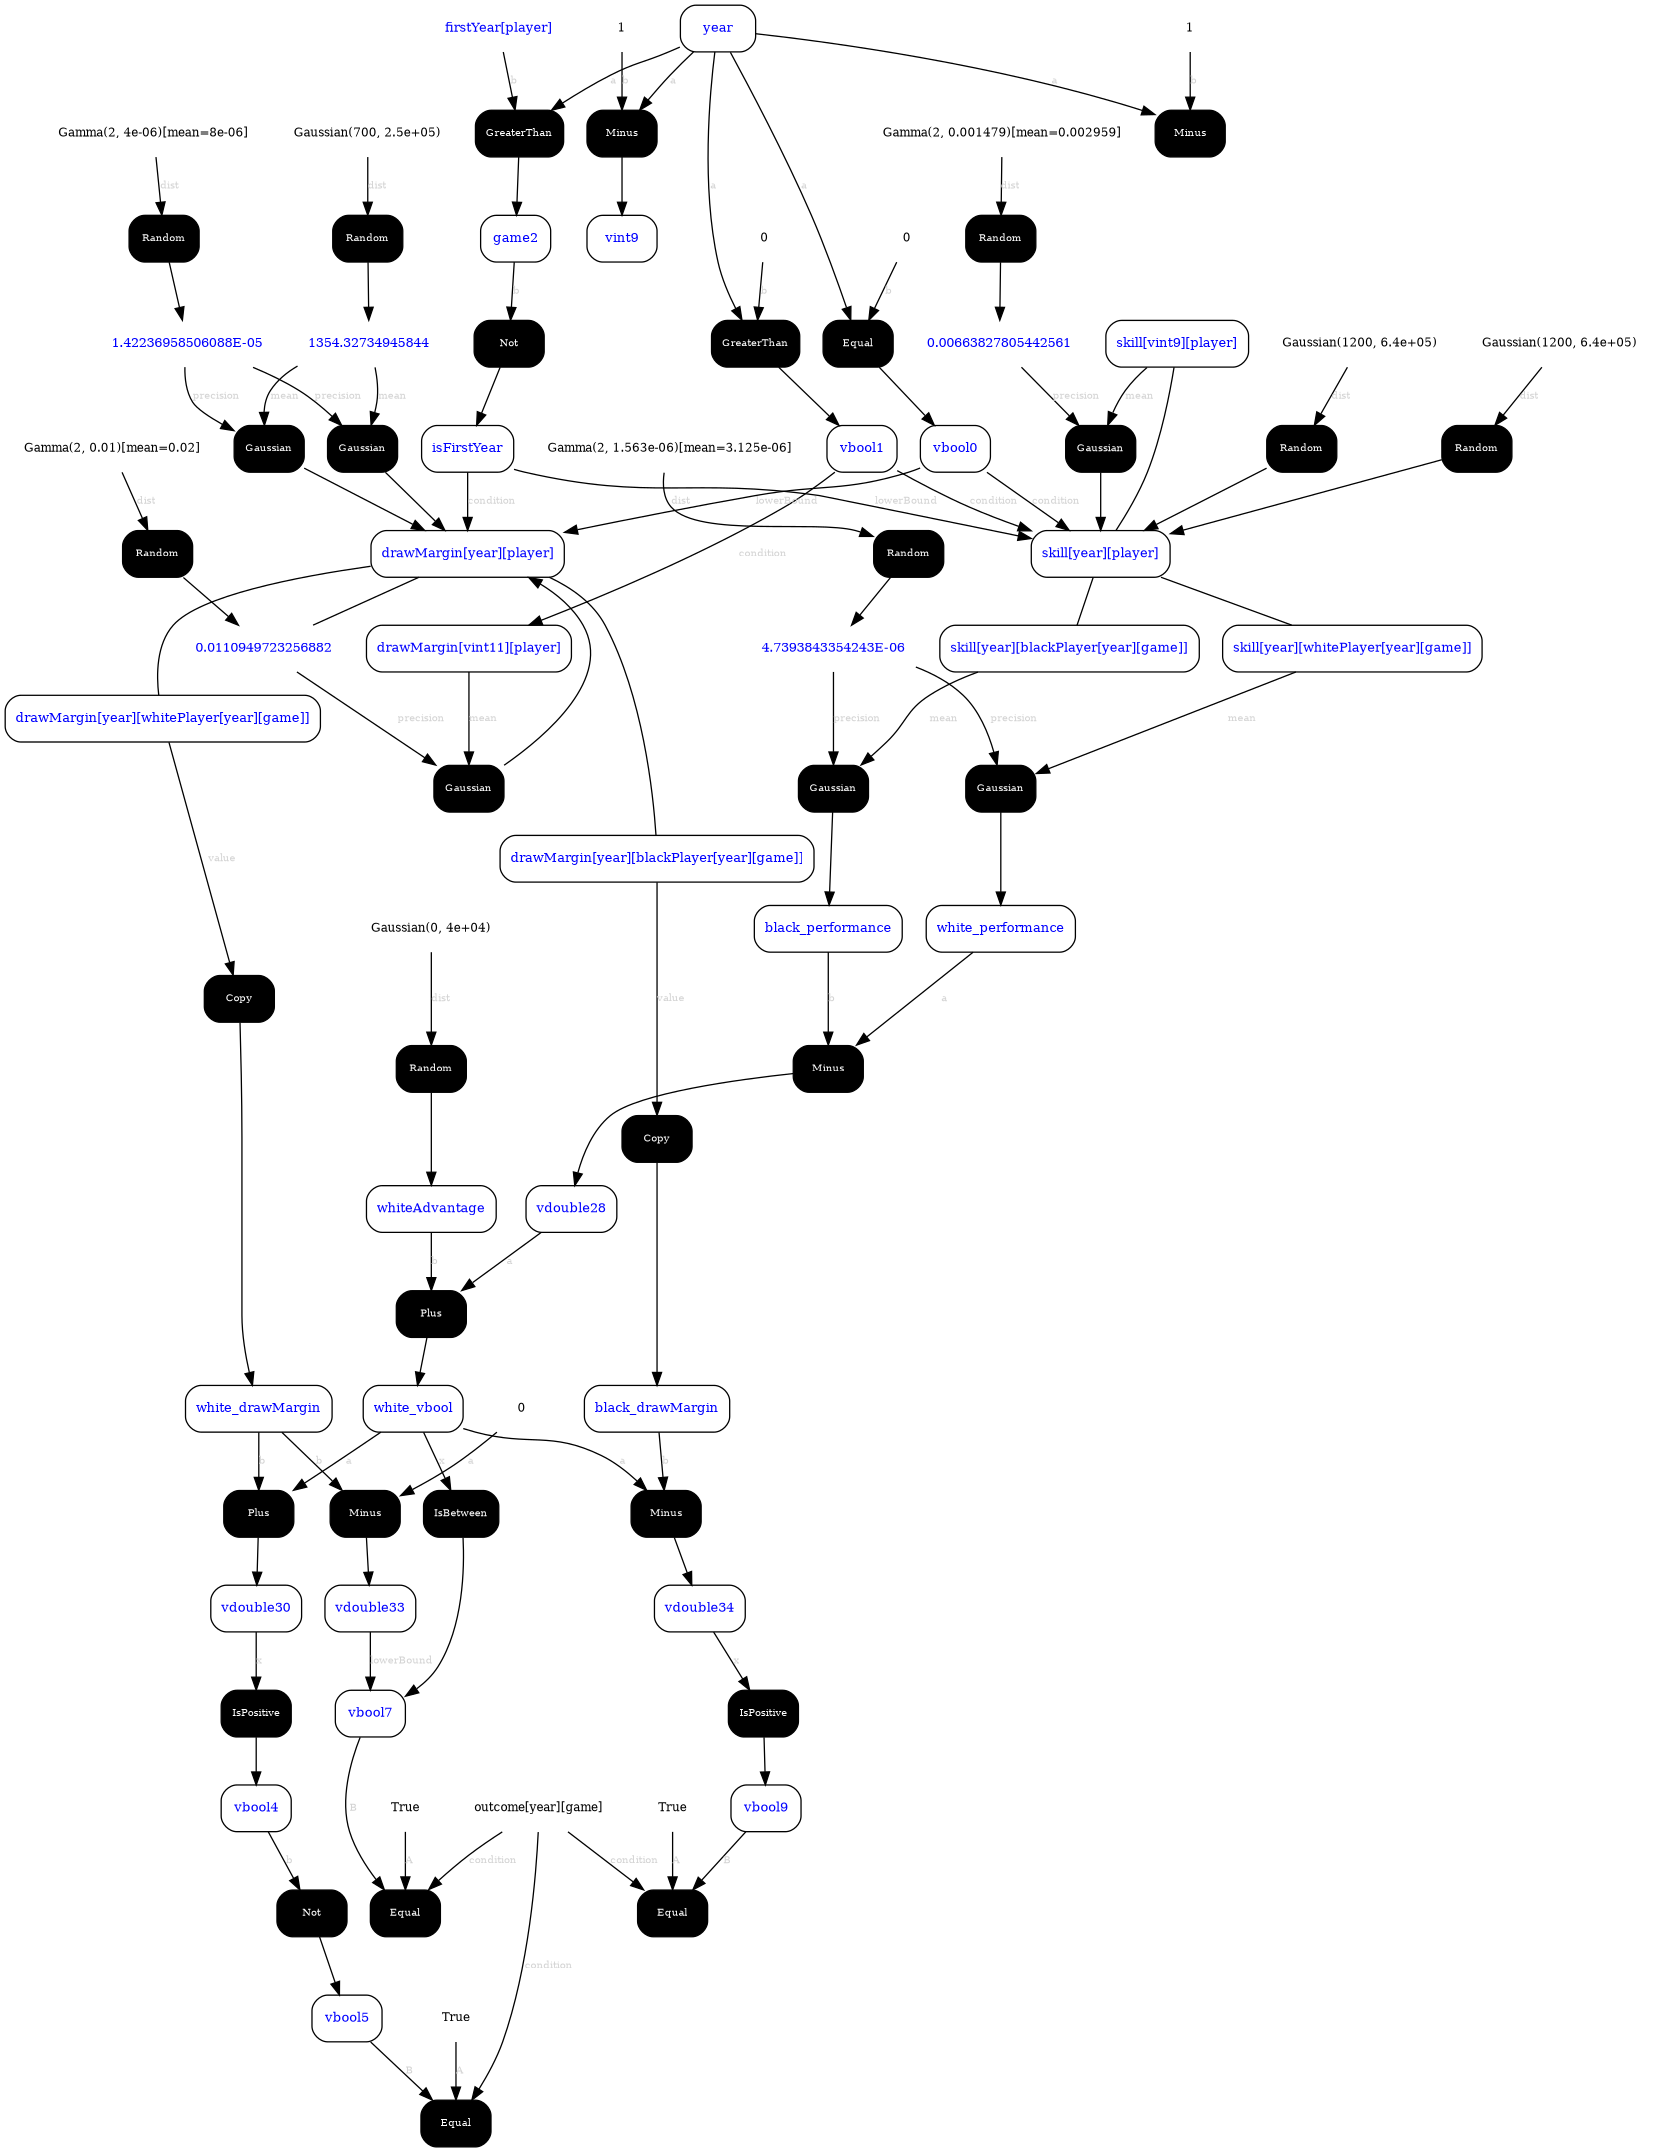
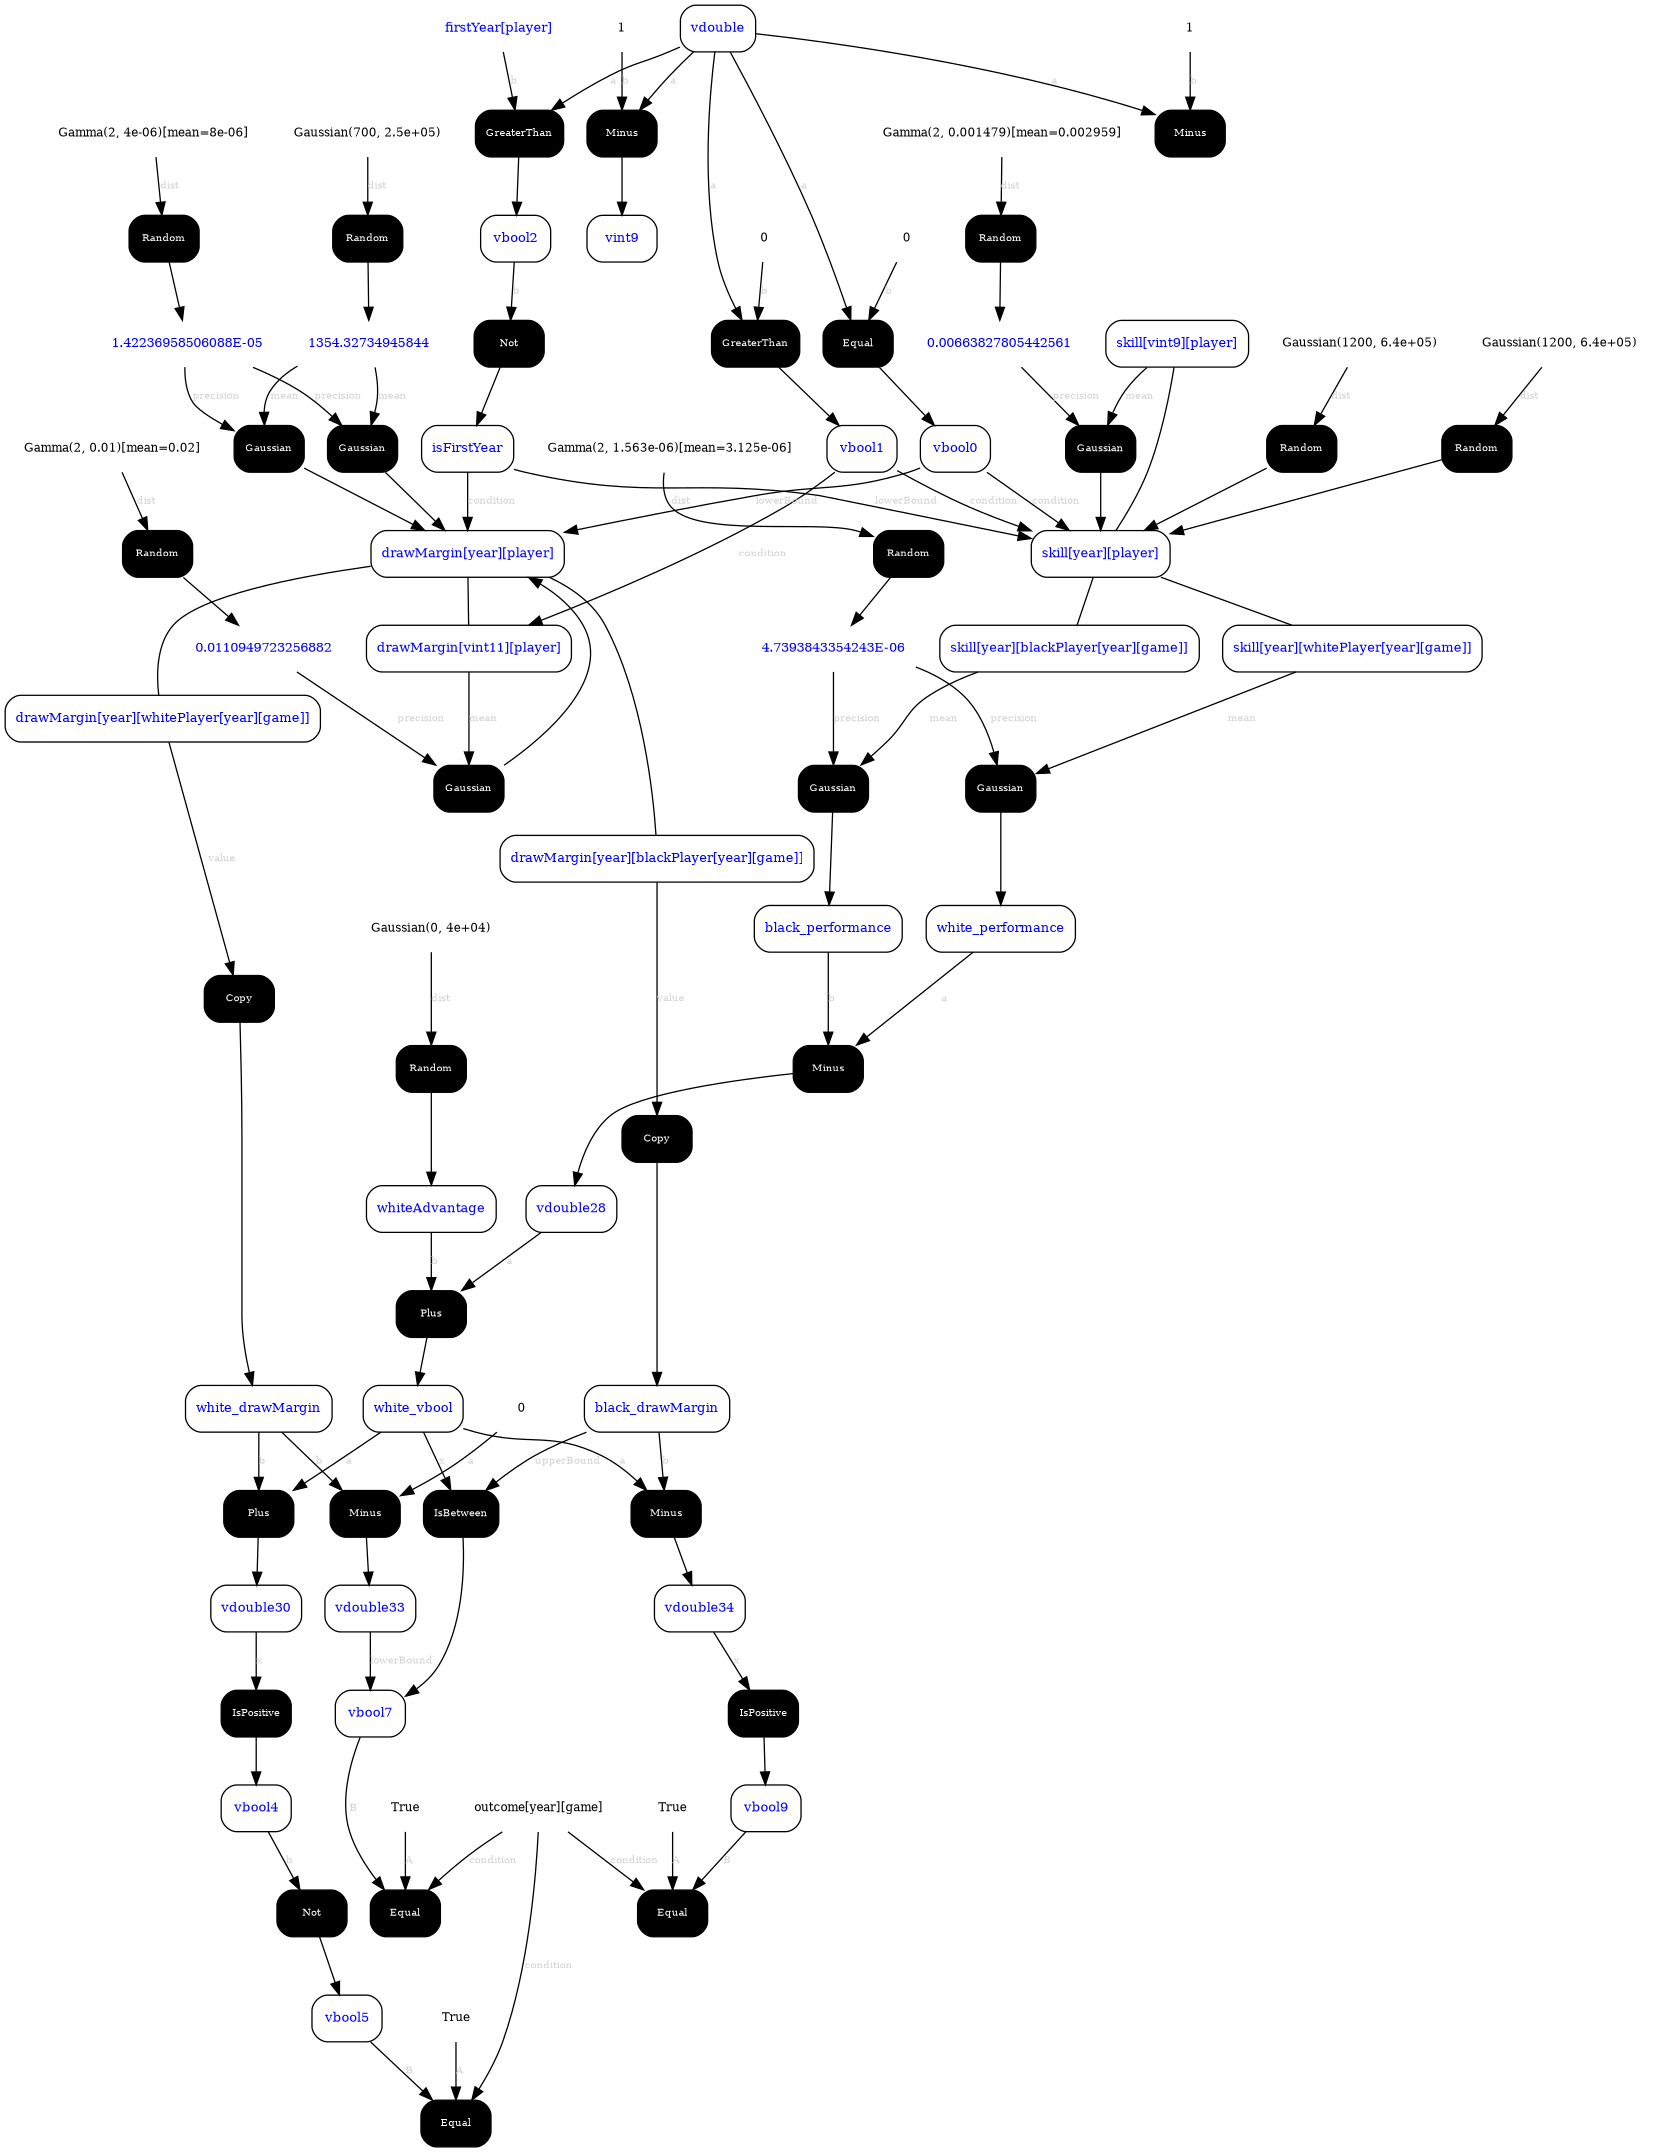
node "year": label "year" -> "vdouble"
node "game2": label "game2" -> "vbool2"
edge "drawMargin[year][player]" -- "0.0110949723256882": now "drawMargin[year][player]" -- "drawMargin[vint11][player]"
edge "black_drawMargin" -> "IsBetween": added, label "upperBound"
